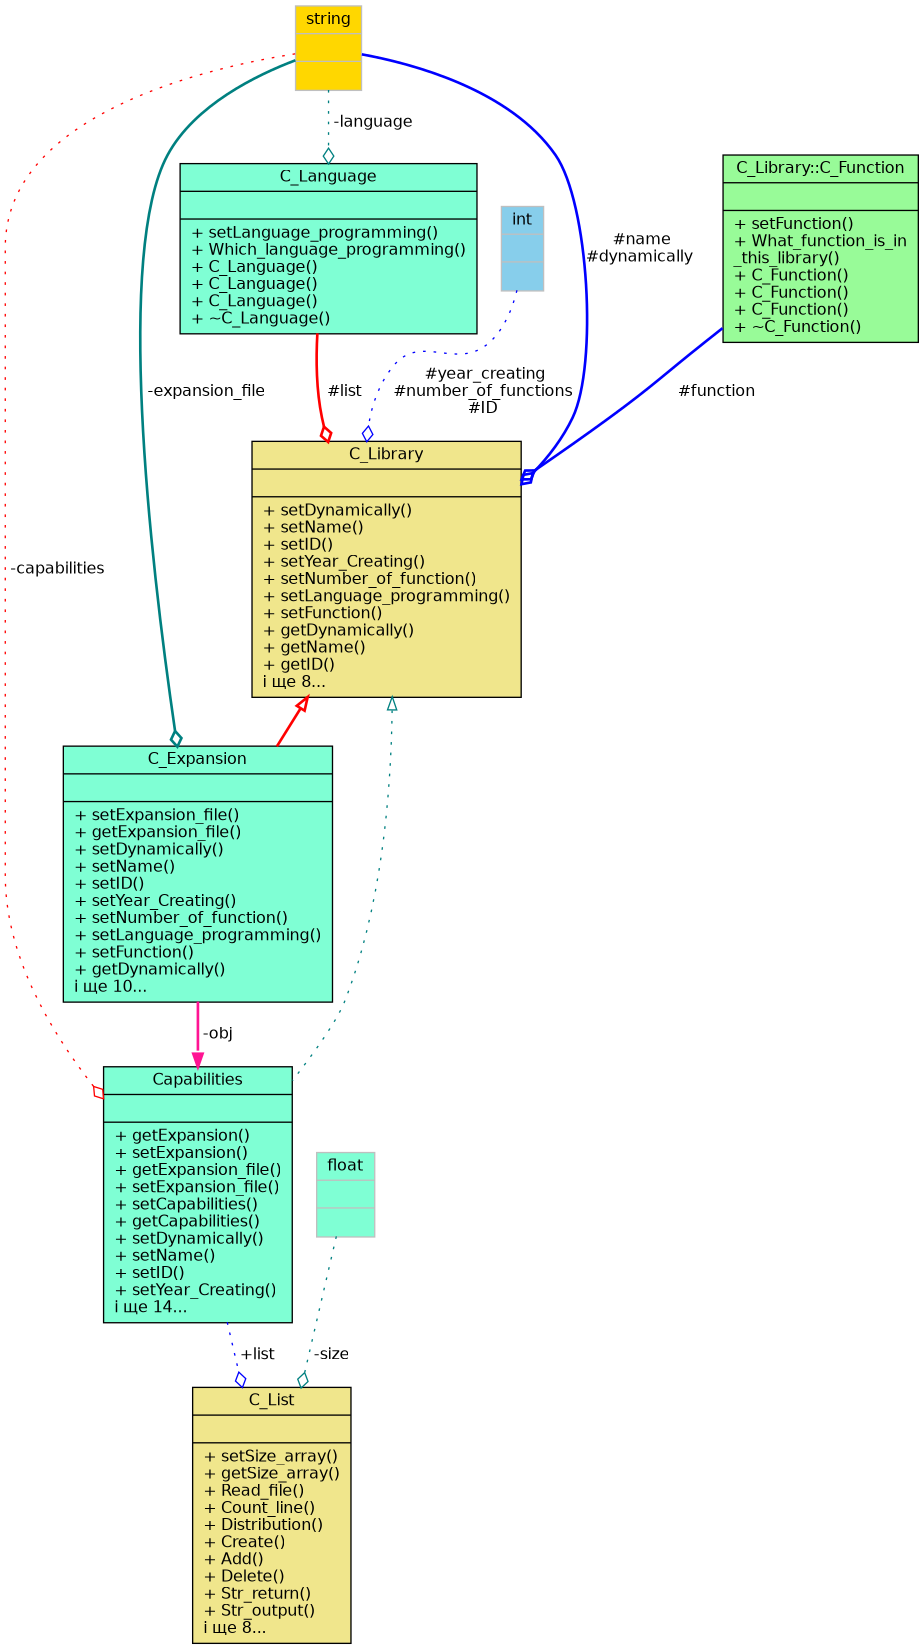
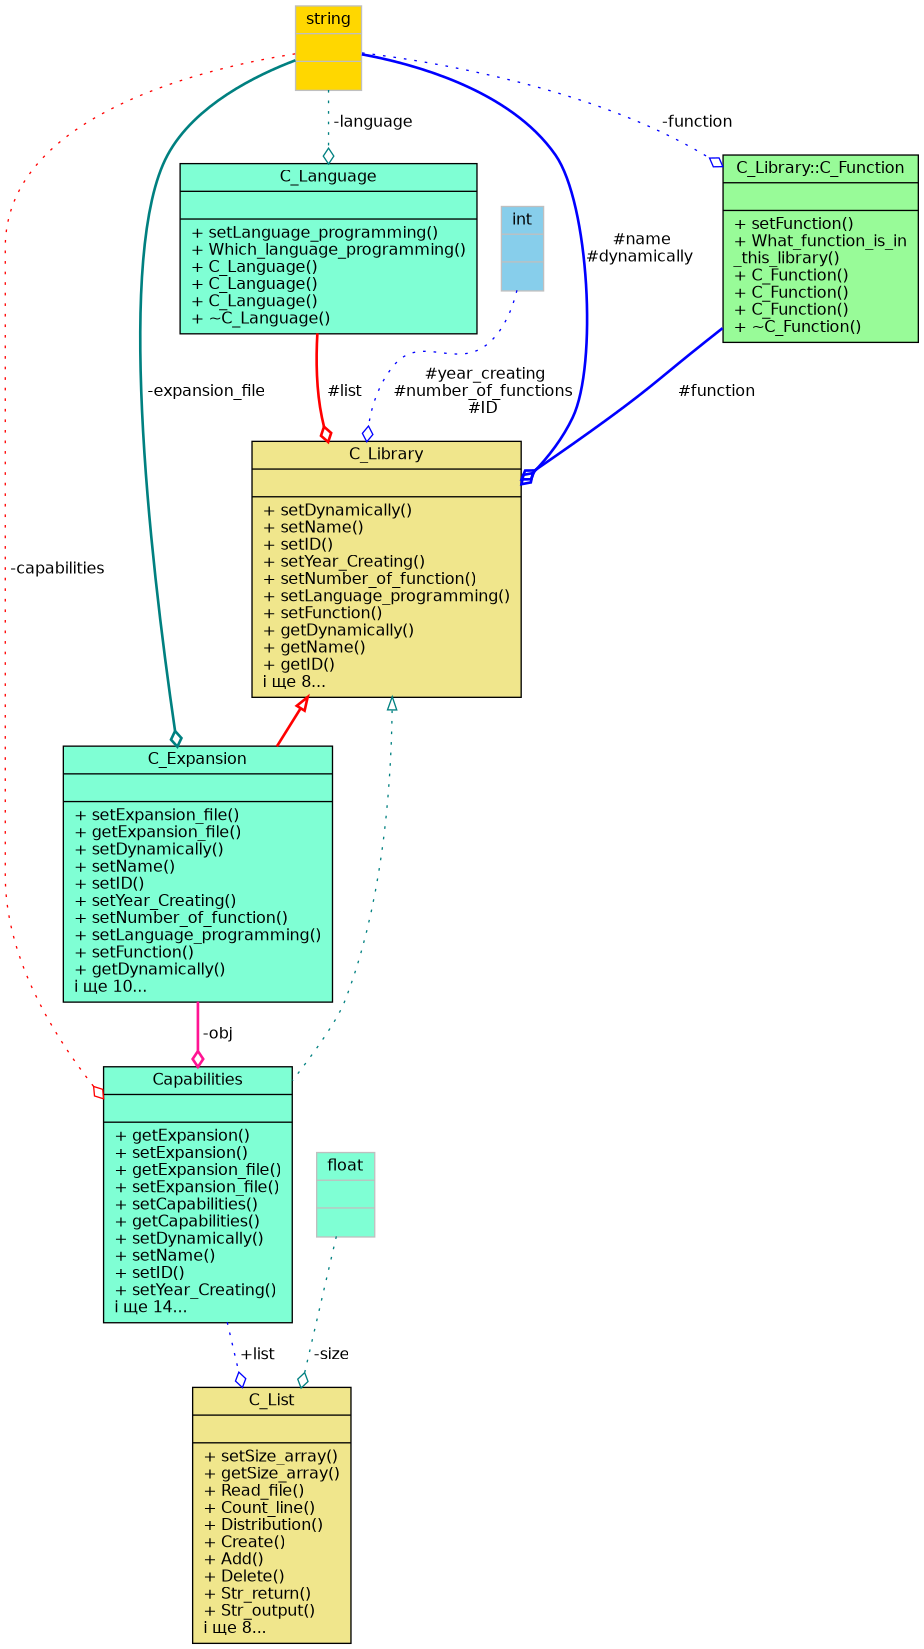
edge "string" -> "C_Library::C_Function": added, label "-function"
edge "C_Expansion" -> "Capabilities": arrowhead normal -> odiamond
